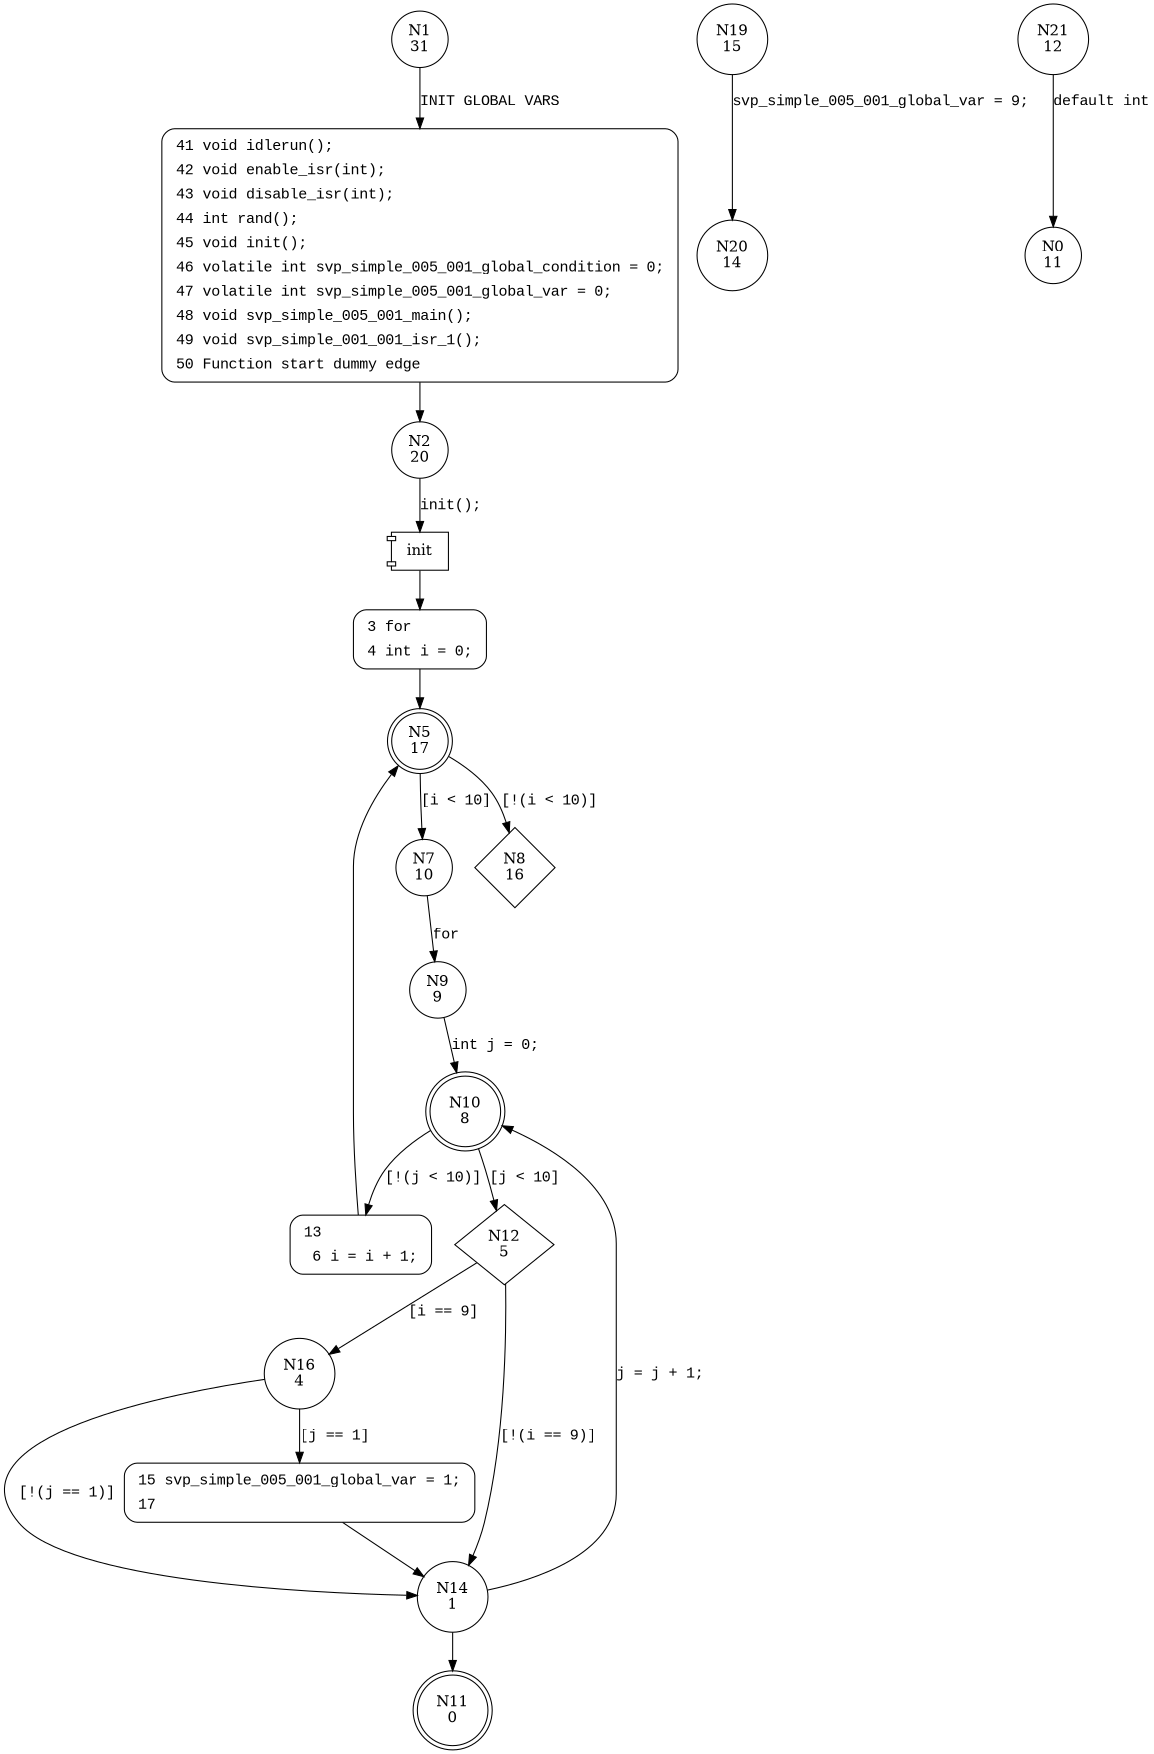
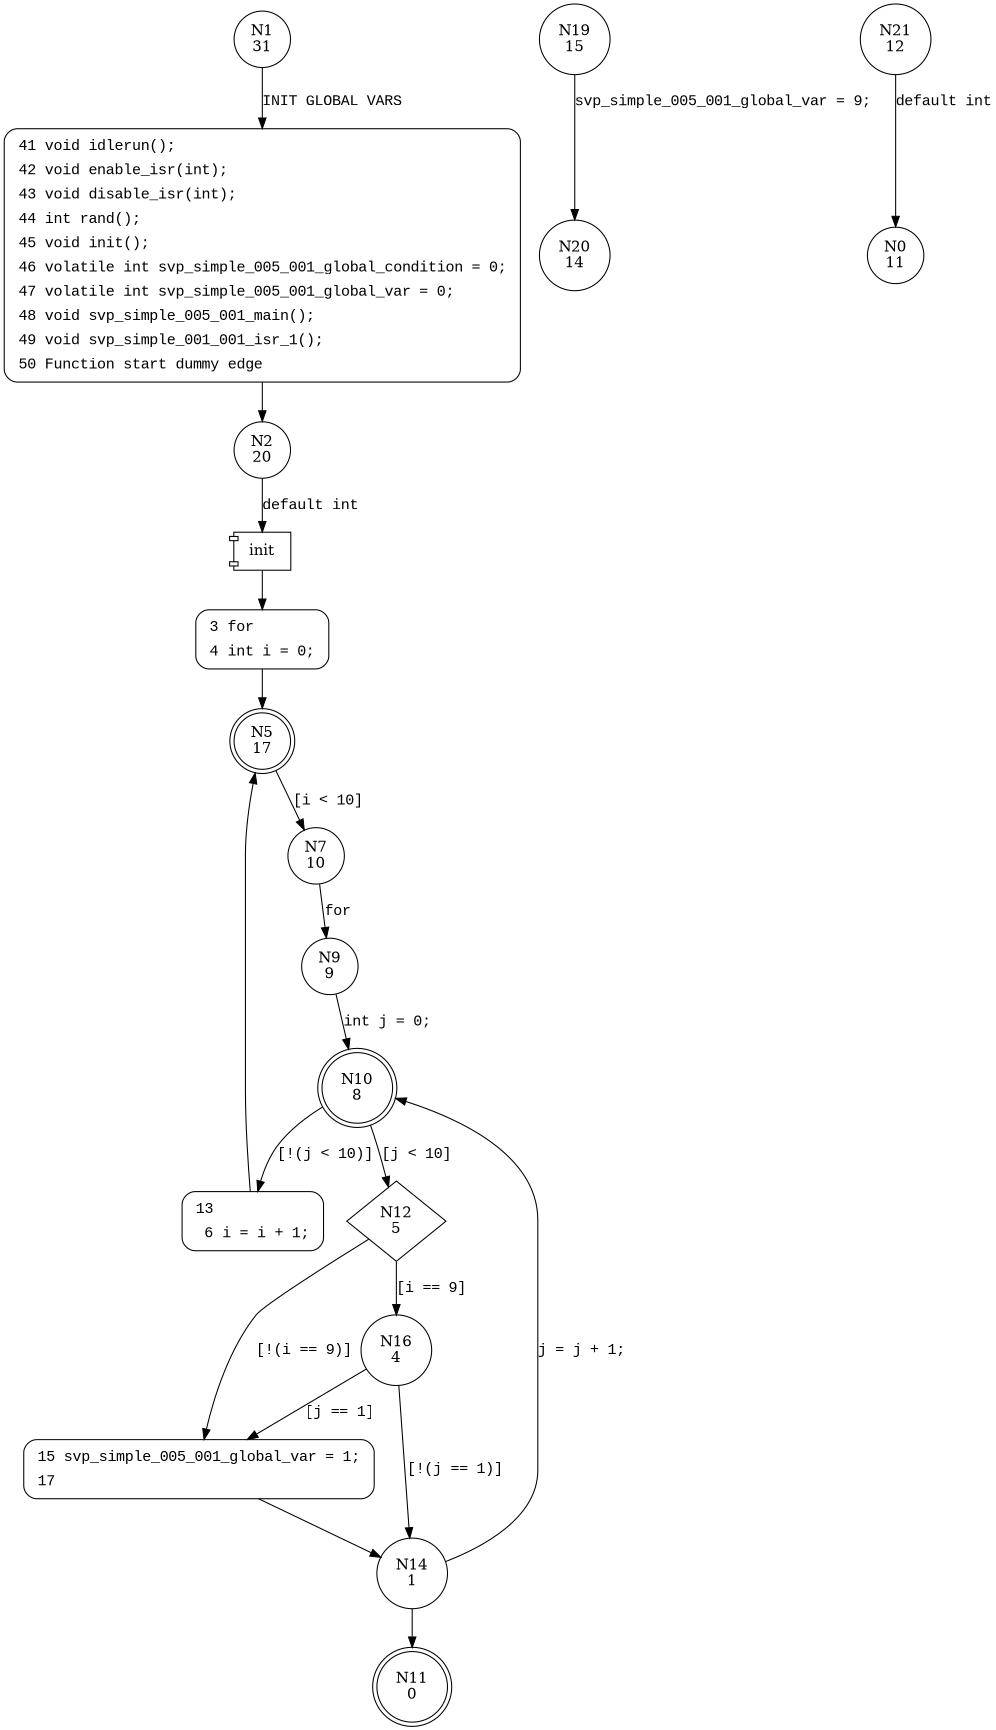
edge "N2 20" -> "init": label "init();" -> "default int"
node "N8 16": removed
edge "N12 5" -> "N14 1": now "N12 5" -> "15"
